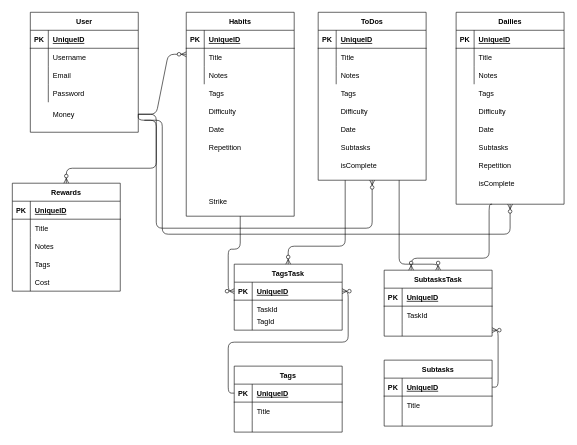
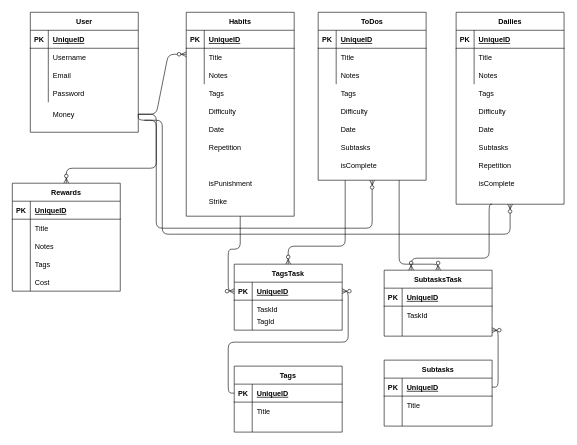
node "isPunishment": added
